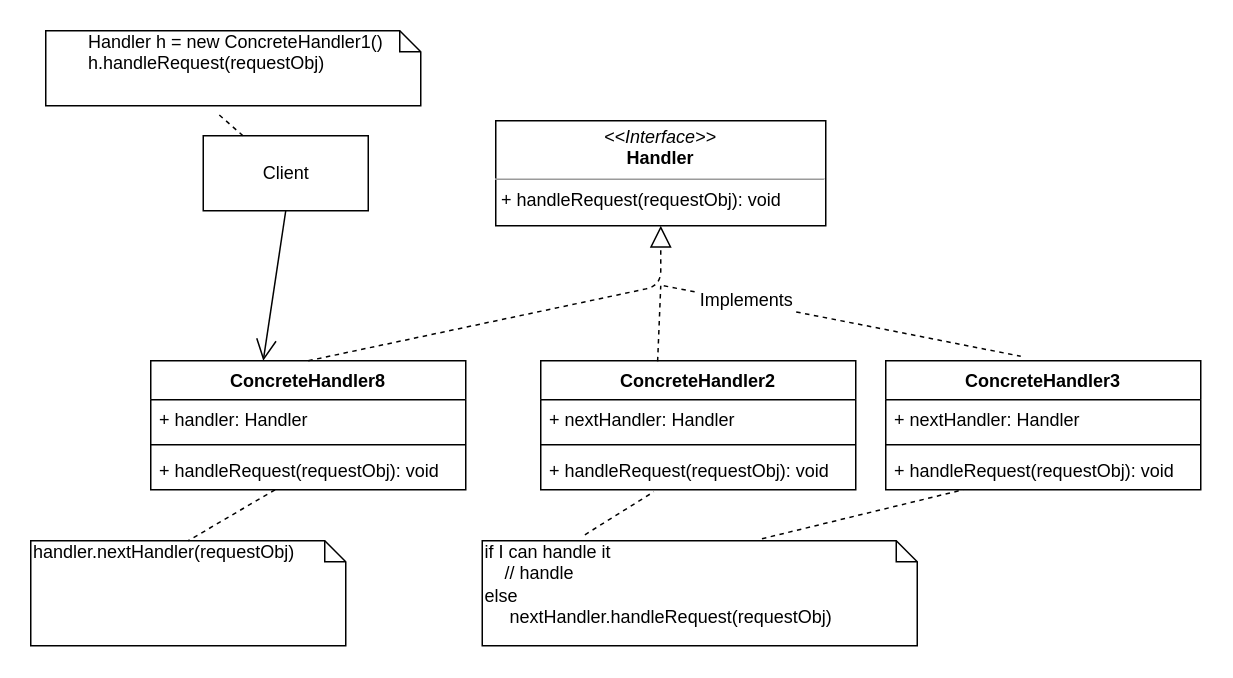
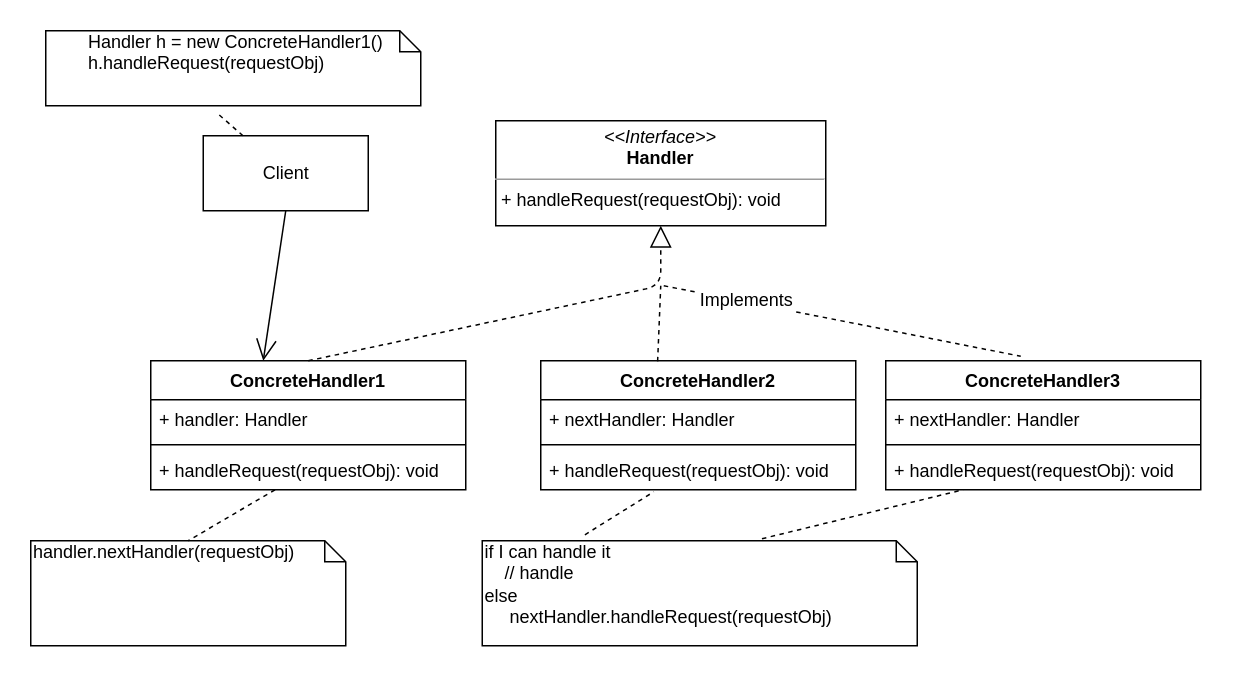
node "ConcreteHandler8": label "ConcreteHandler8" -> "ConcreteHandler1"
